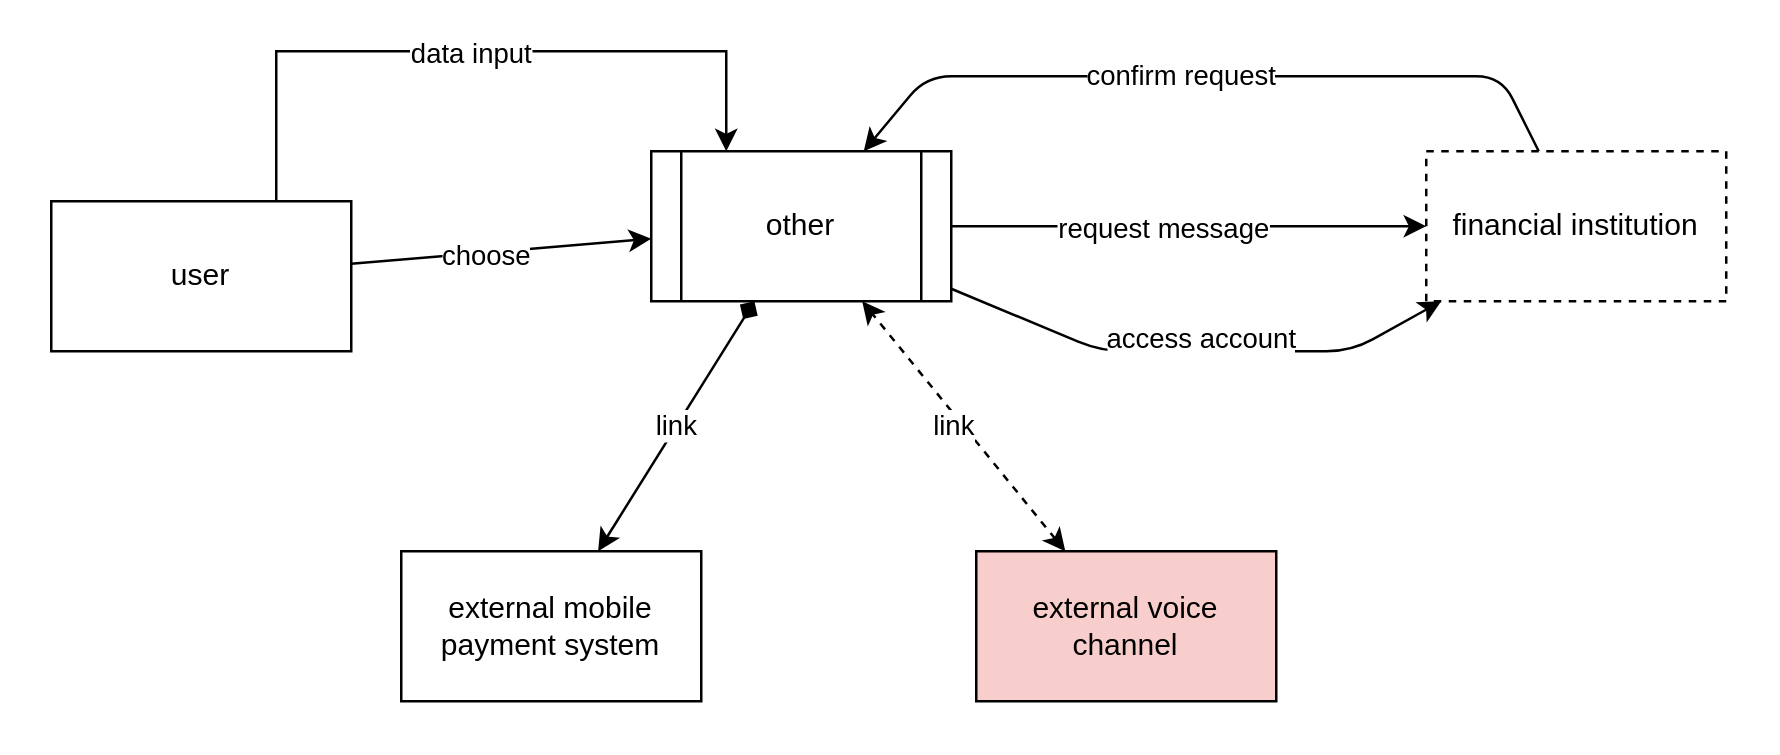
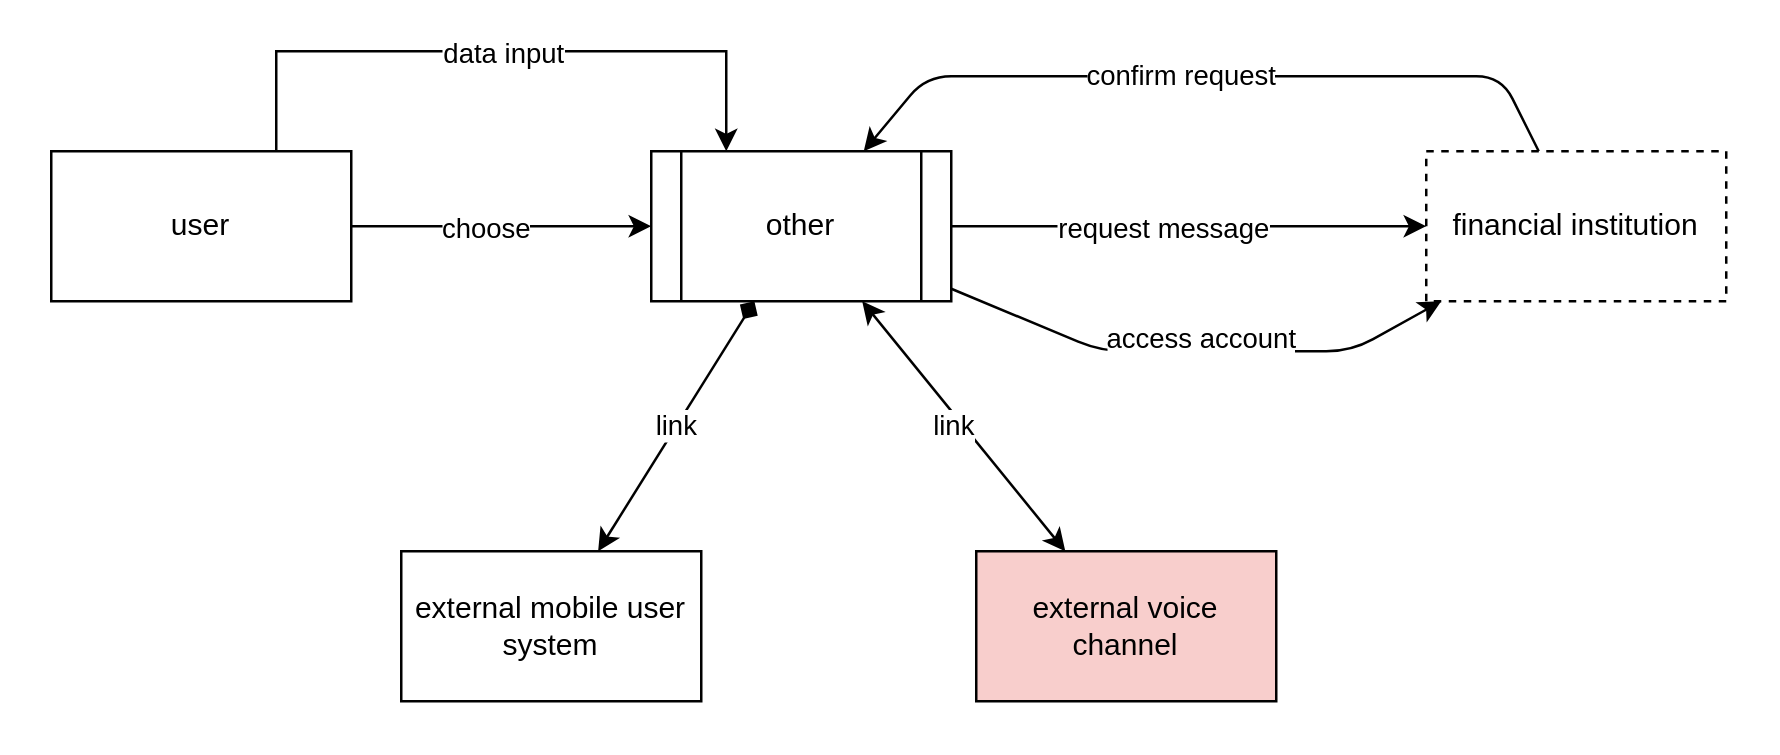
node "user": moved (201, 276) -> (201, 226)
edge "other" -- "external voice channel": style dashed -> solid
node "external mobile payment system": label "external mobile payment system" -> "external mobile user system"
